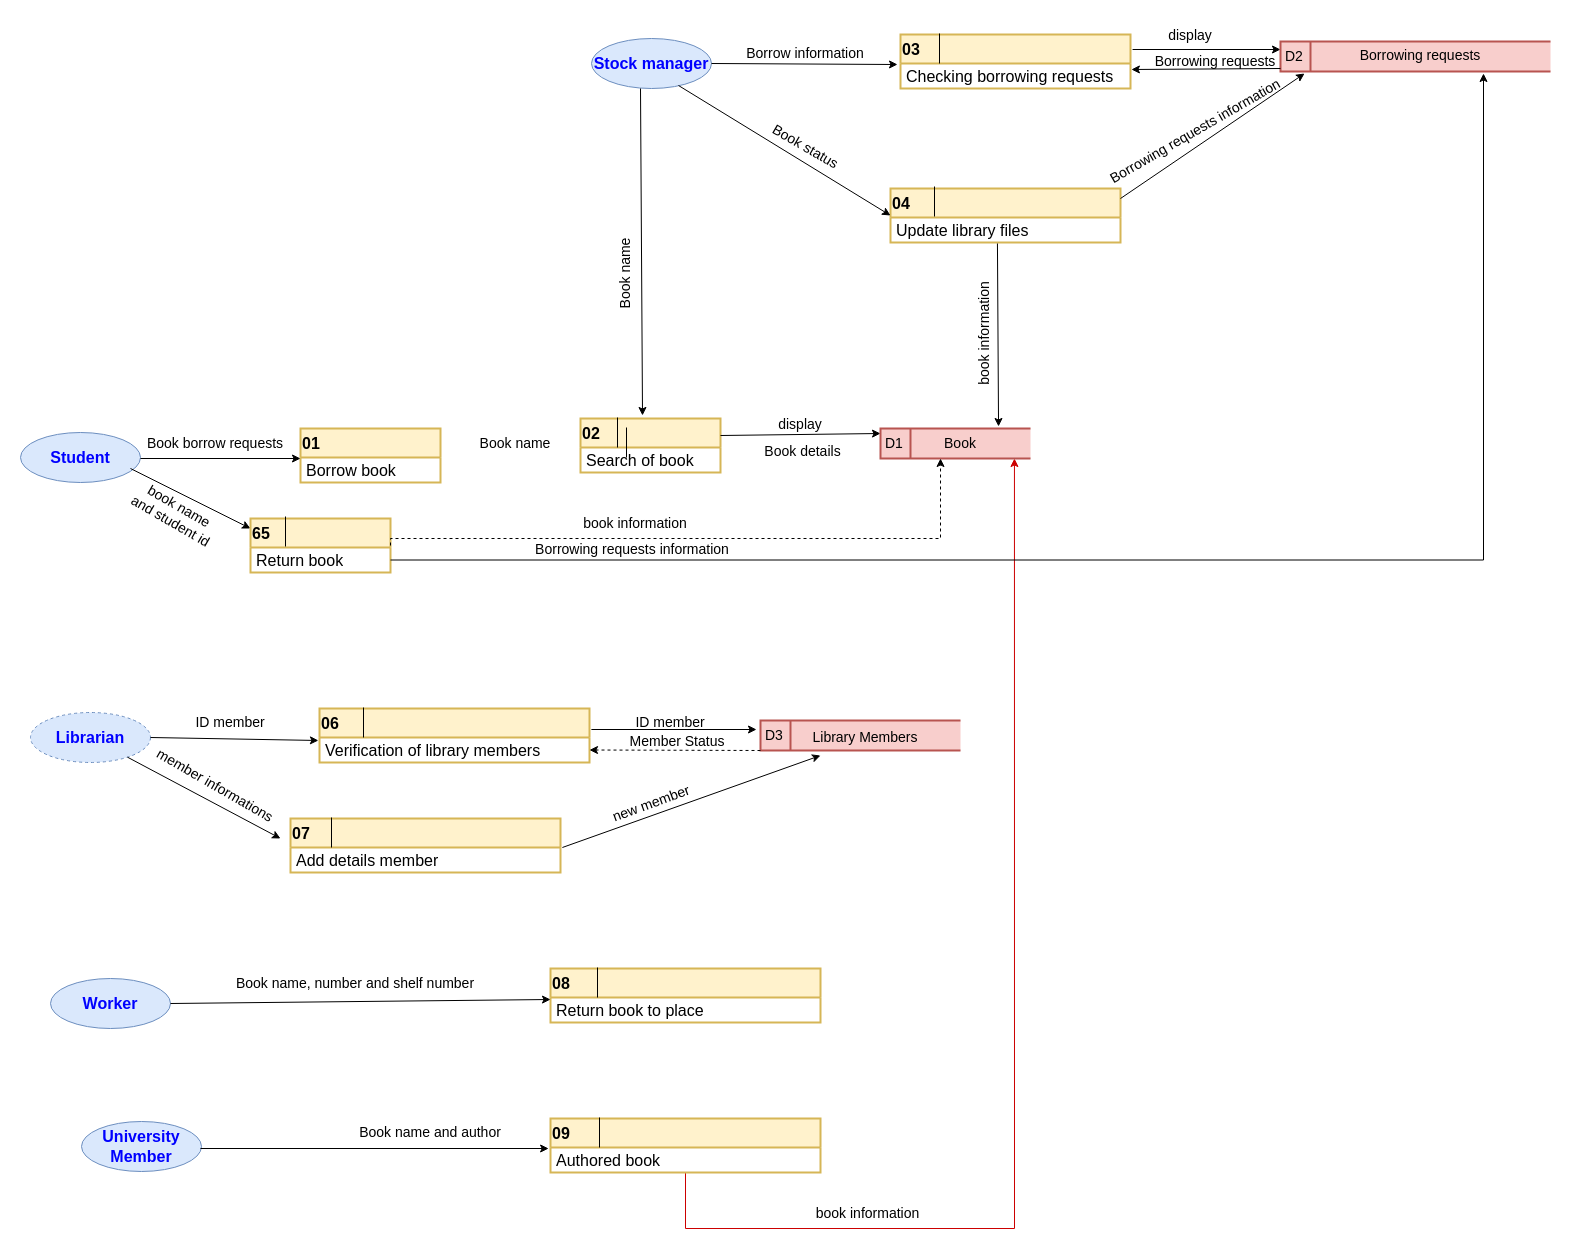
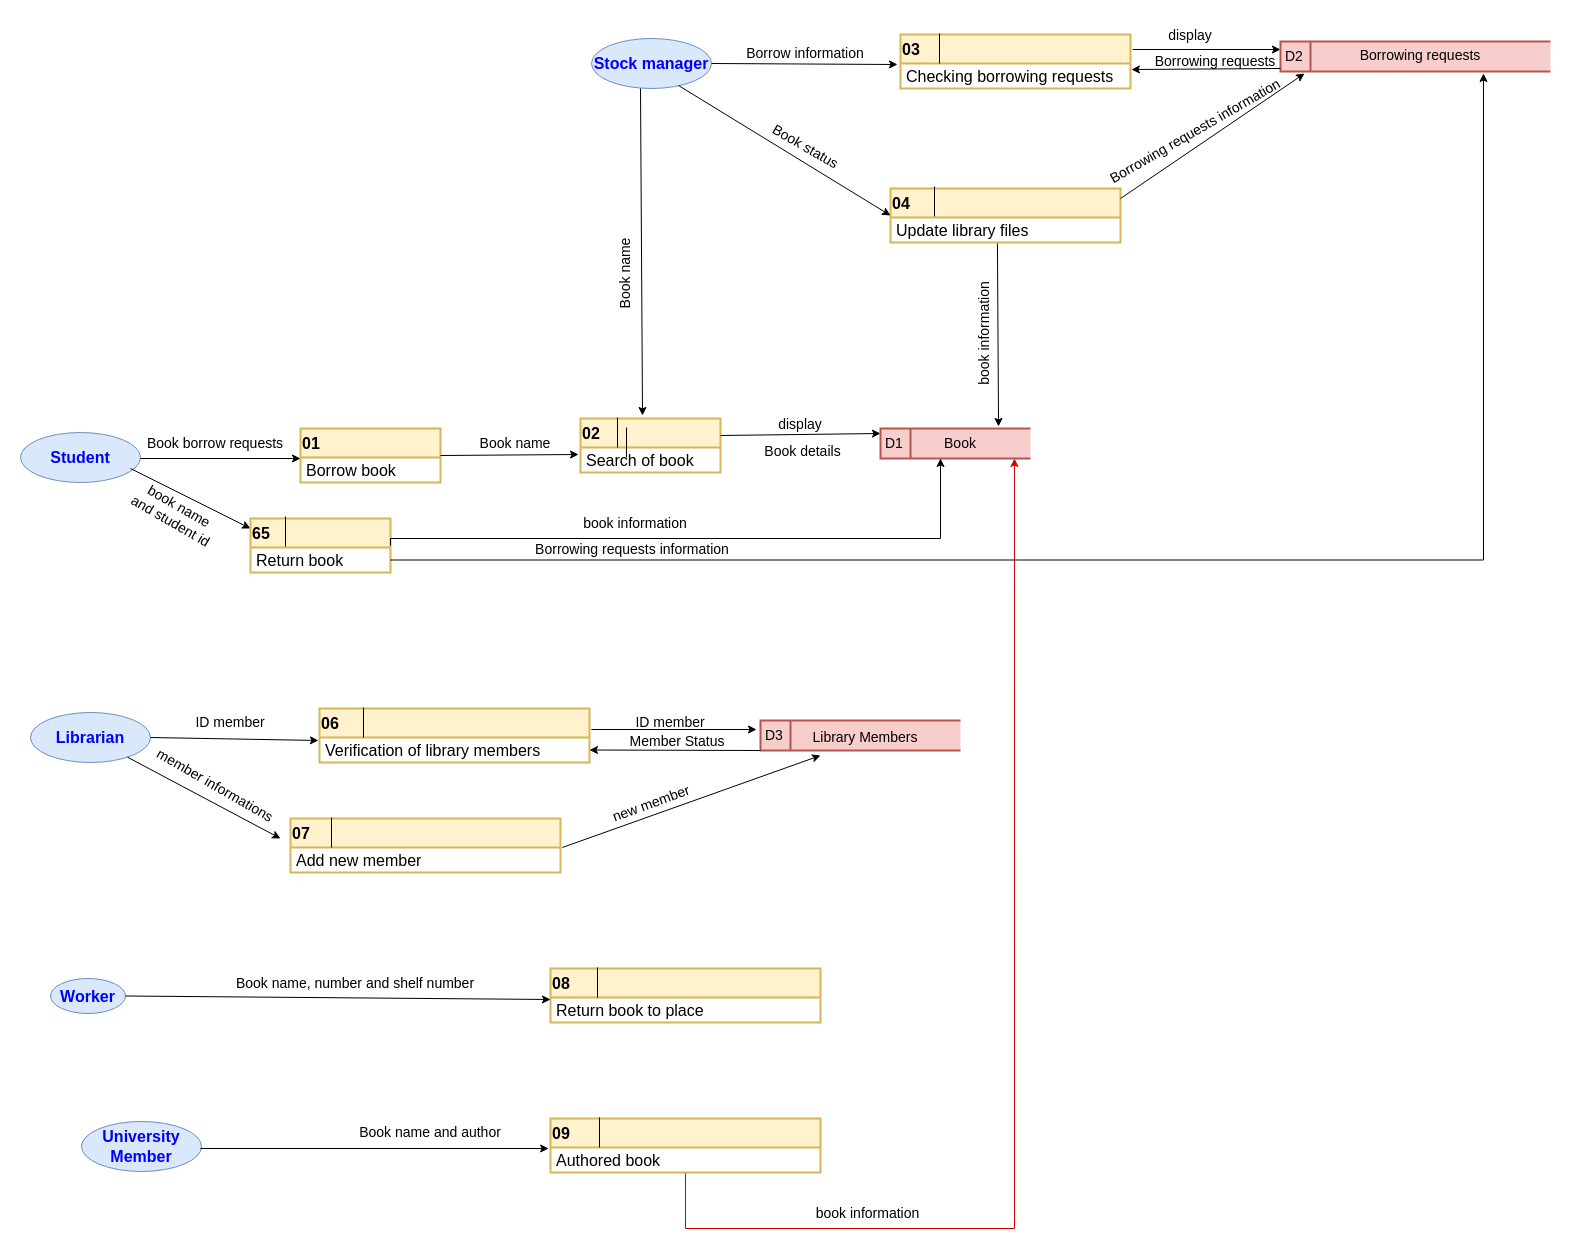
edge "01" -> "Search of book": added
edge "65" -> "Book": style dashed -> solid
node "Librarian": style dashed -> solid
edge "D3" -> "Verification of library members": style dashed -> solid
node "Add details member": label "Add details member" -> "Add new member"
node "Worker": size 120x50 -> 75x35
